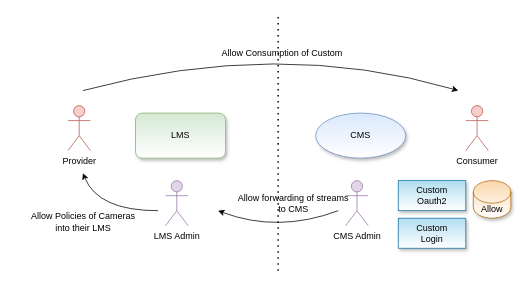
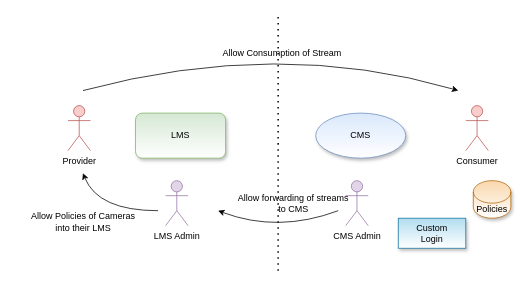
node "Allow Consumption of Custom": label "Allow Consumption of Custom" -> "Allow Consumption of Stream"
node "Custom Oauth2": removed
node "Allow": label "Allow" -> "Policies"
